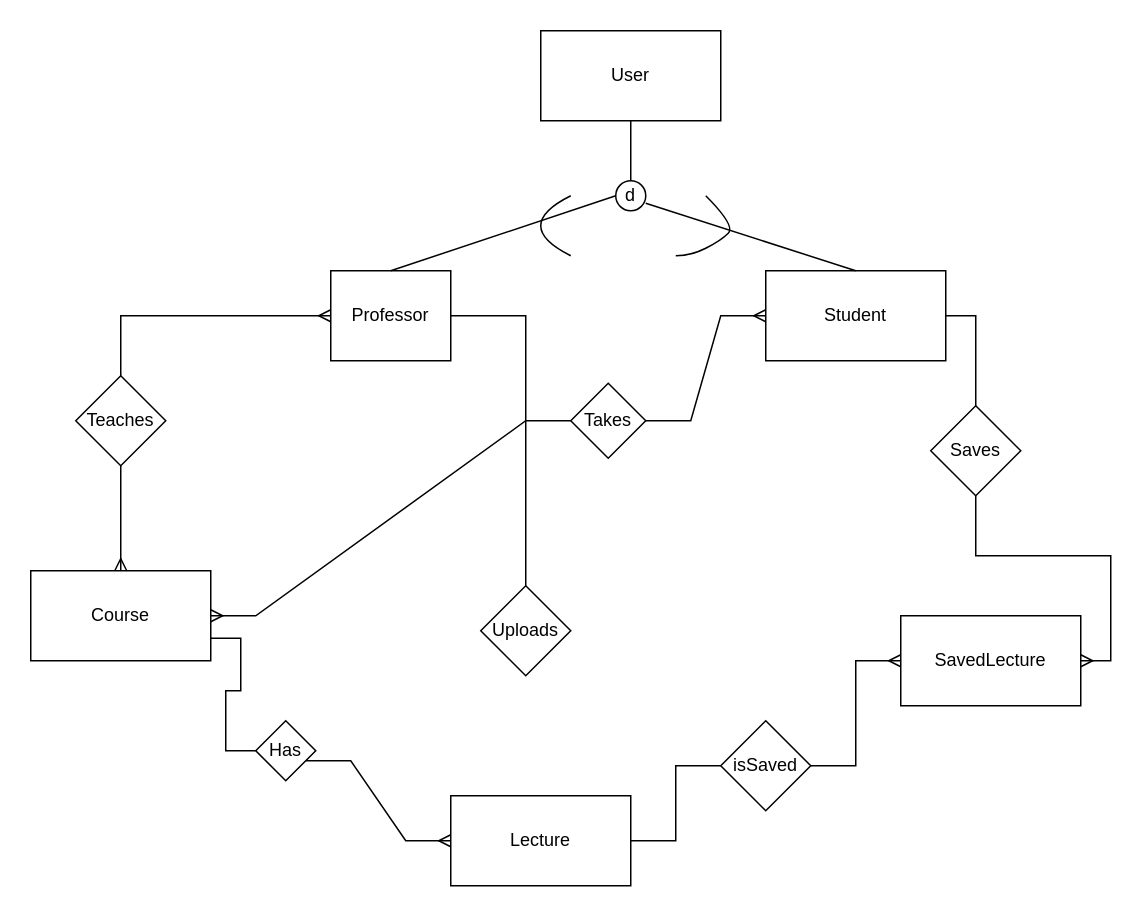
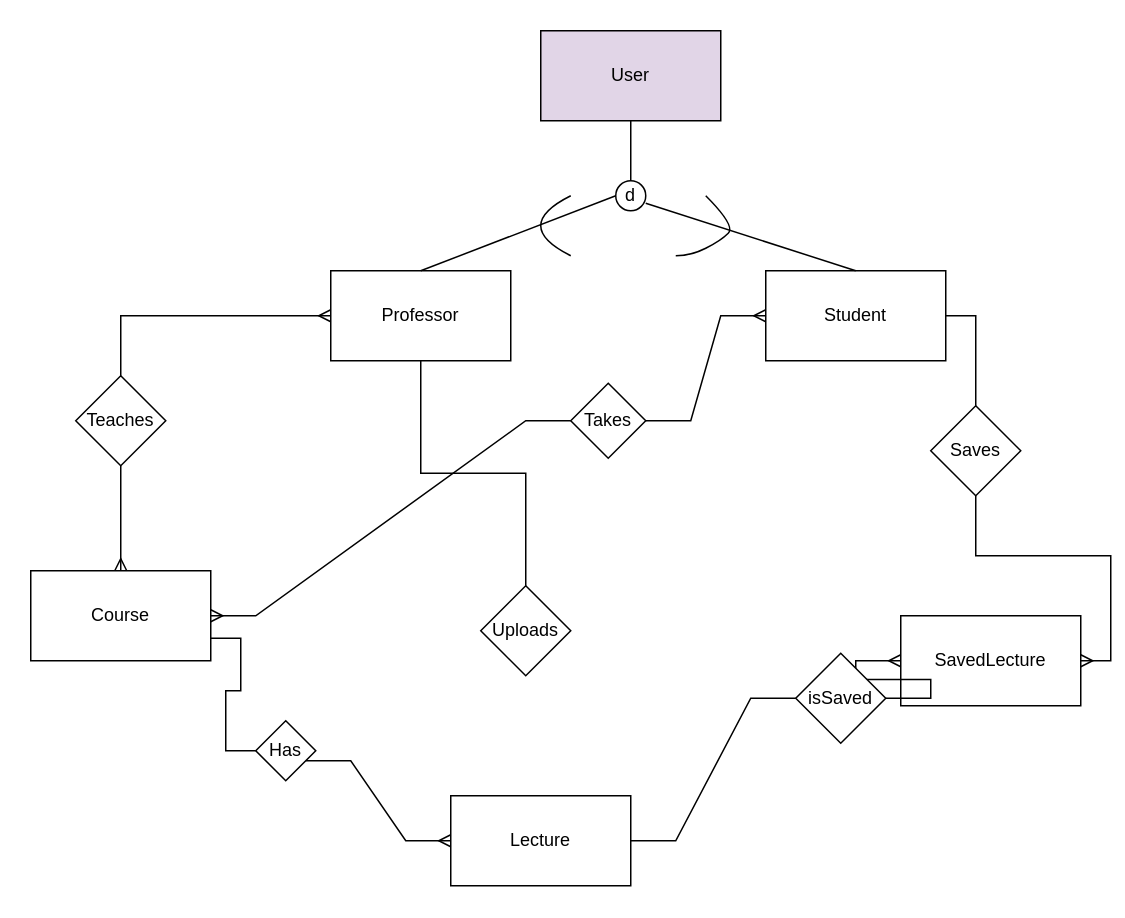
node "User": fillcolor #ffffff -> #e1d5e7
node "Professor": size 120x90 -> 180x90
node "isSaved": moved (766, 766) -> (841, 698)
